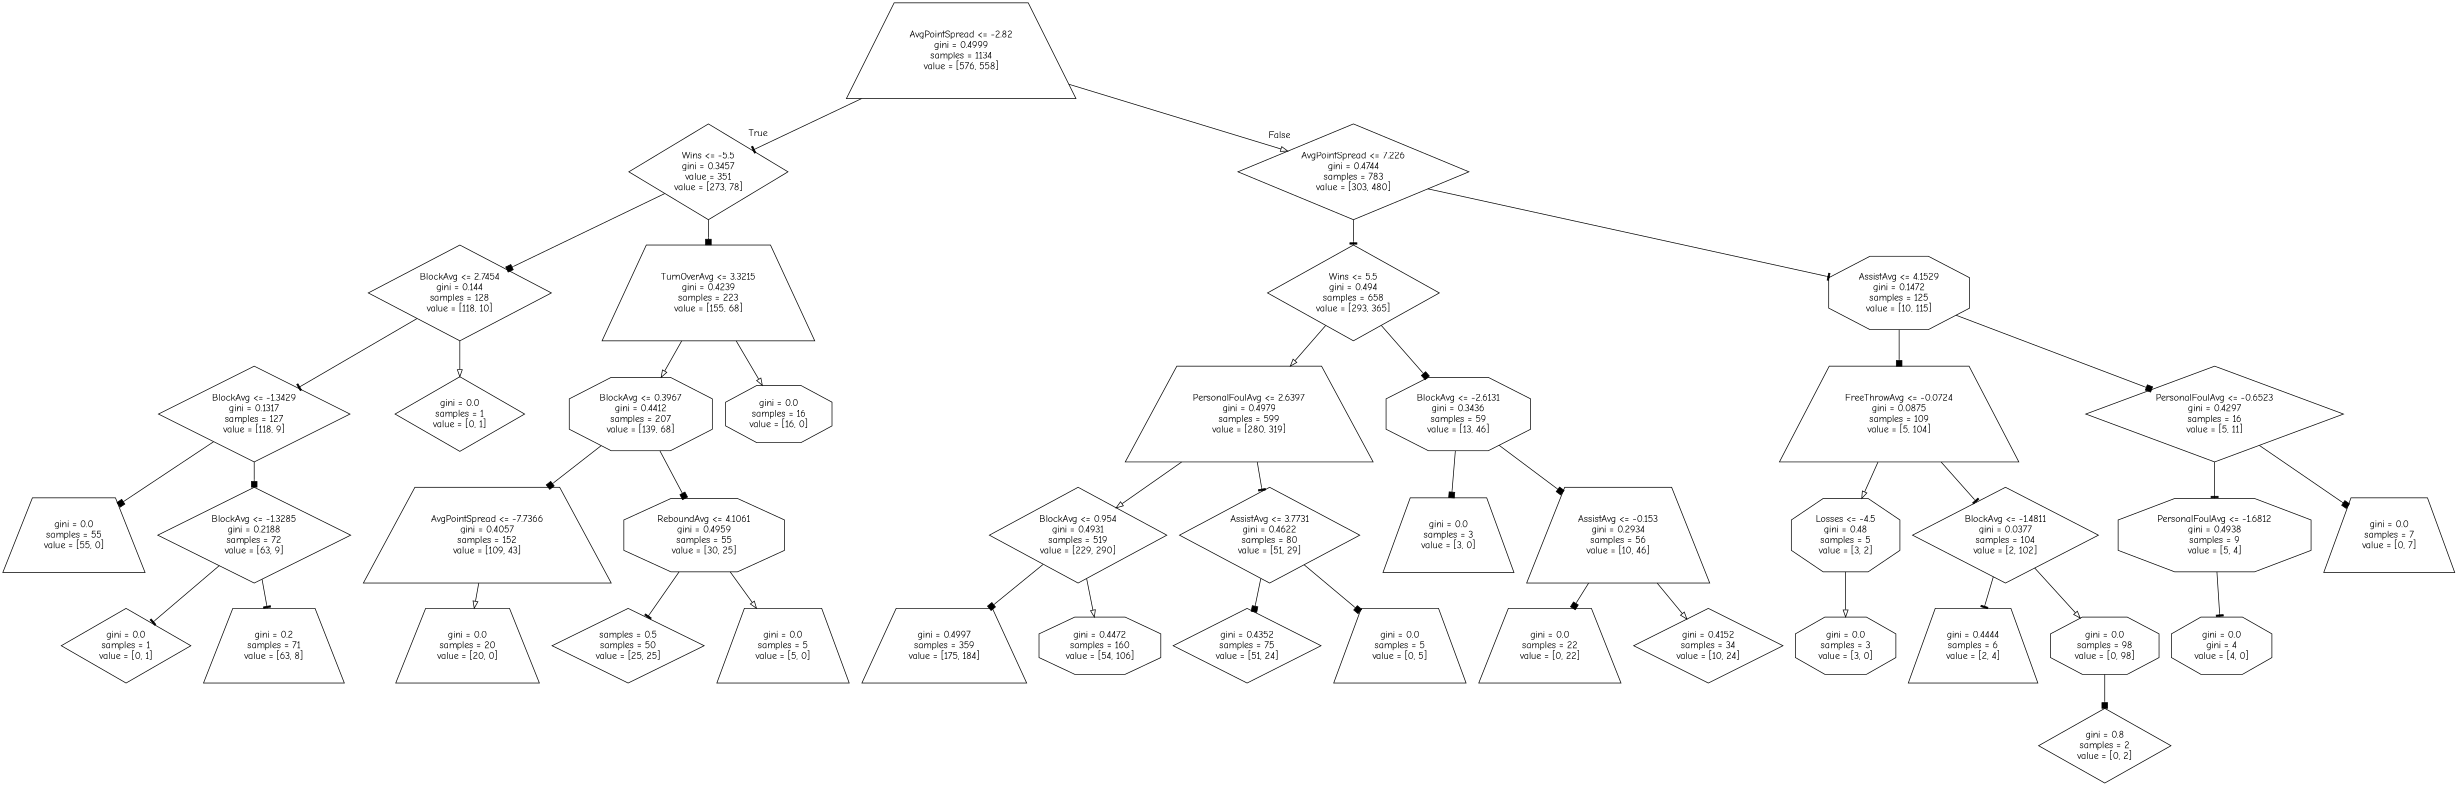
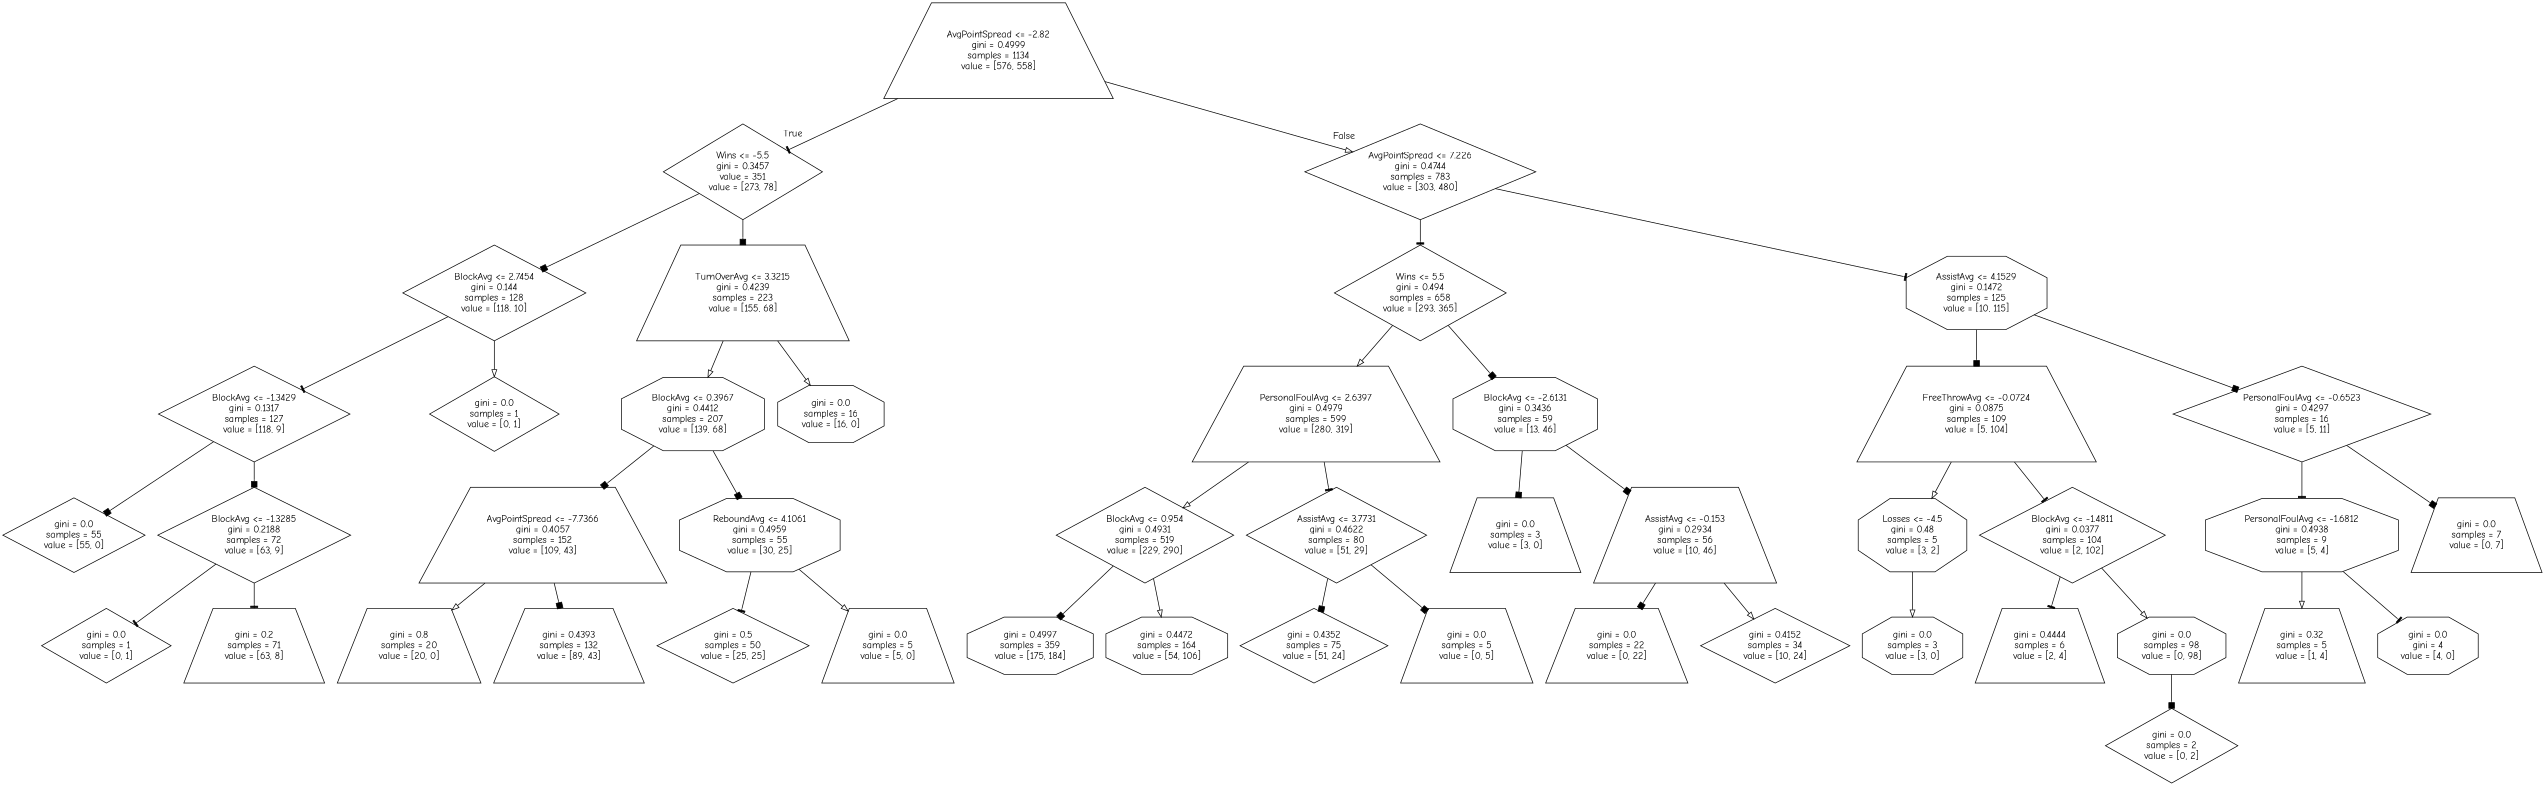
node "gini = 0.0 samples = 55 value = [55, 0]": shape trapezium -> diamond
node "gini = 0.0 samples = 20 value = [20, 0]": label "gini = 0.0 samples = 20 value = [20, 0]" -> "gini = 0.8 samples = 20 value = [20, 0]"
node "gini = 0.4393 samples = 132 value = [89, 43]": added
node "samples = 0.5 samples = 50 value = [25, 25]": label "samples = 0.5 samples = 50 value = [25, 25]" -> "gini = 0.5 samples = 50 value = [25, 25]"
node "gini = 0.4997 samples = 359 value = [175, 184]": shape trapezium -> octagon
node "gini = 0.4472 samples = 160 value = [54, 106]": label "gini = 0.4472 samples = 160 value = [54, 106]" -> "gini = 0.4472 samples = 164 value = [54, 106]"
node "gini = 0.32 samples = 5 value = [1, 4]": added
node "gini = 0.8 samples = 2 value = [0, 2]": label "gini = 0.8 samples = 2 value = [0, 2]" -> "gini = 0.0 samples = 2 value = [0, 2]"
